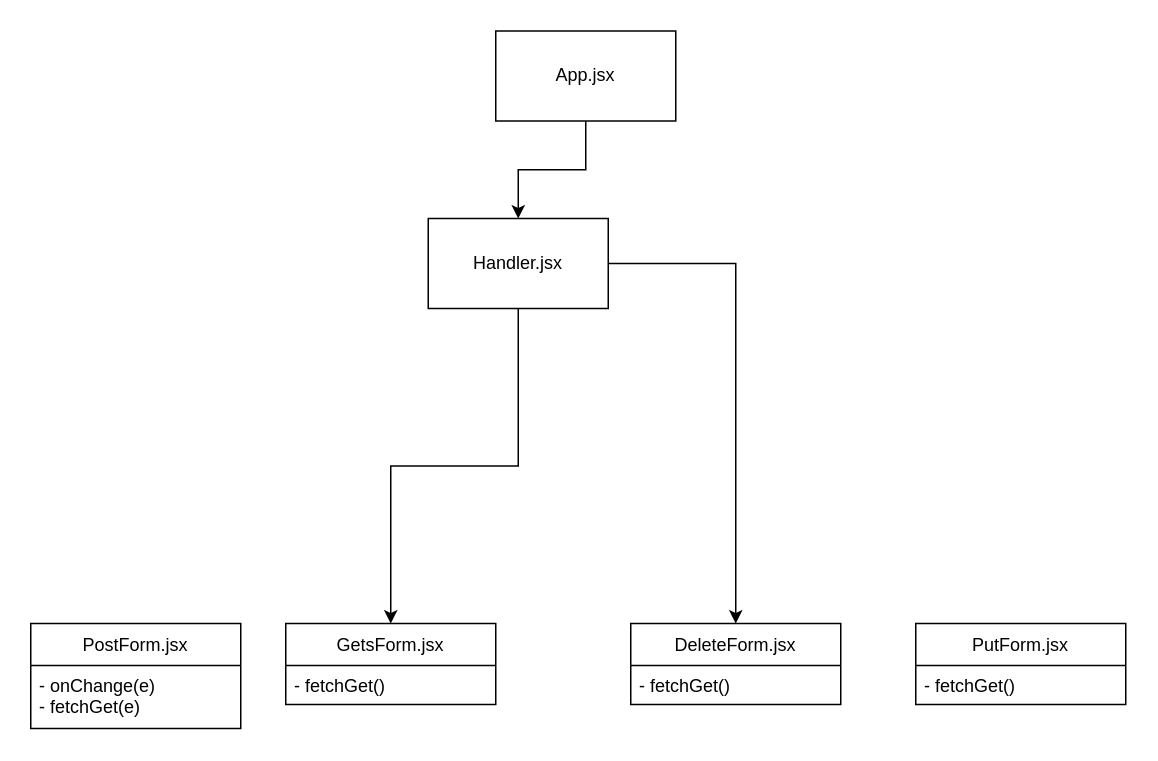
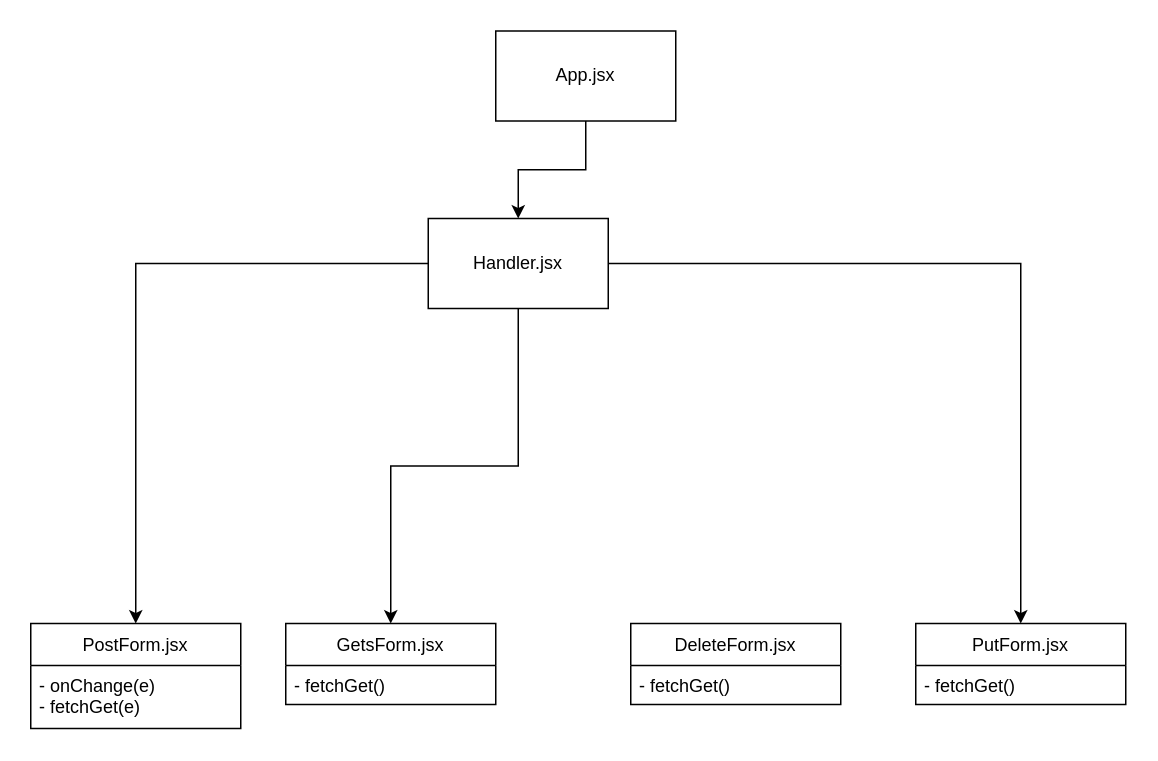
edge "Handler.jsx" -> "PostForm.jsx": added
edge "Handler.jsx" -> "PutForm.jsx": added
edge "Handler.jsx" -> "DeleteForm.jsx": removed
